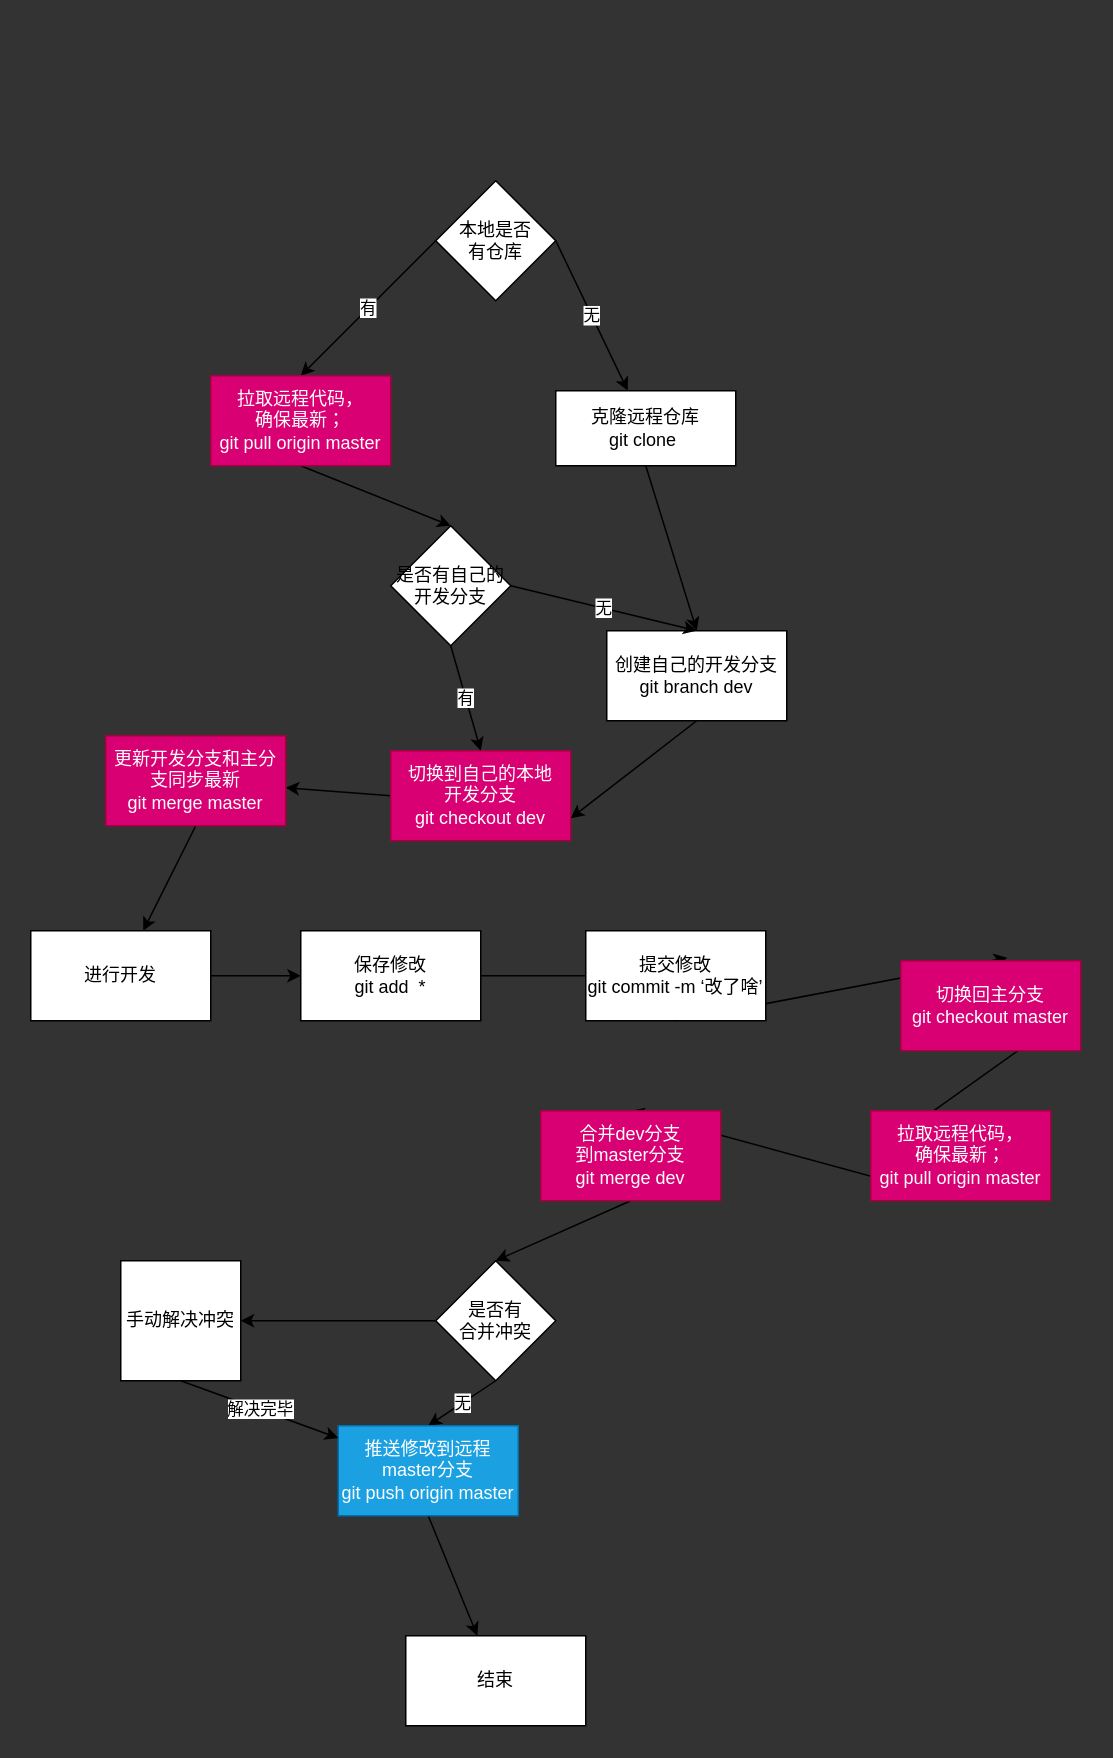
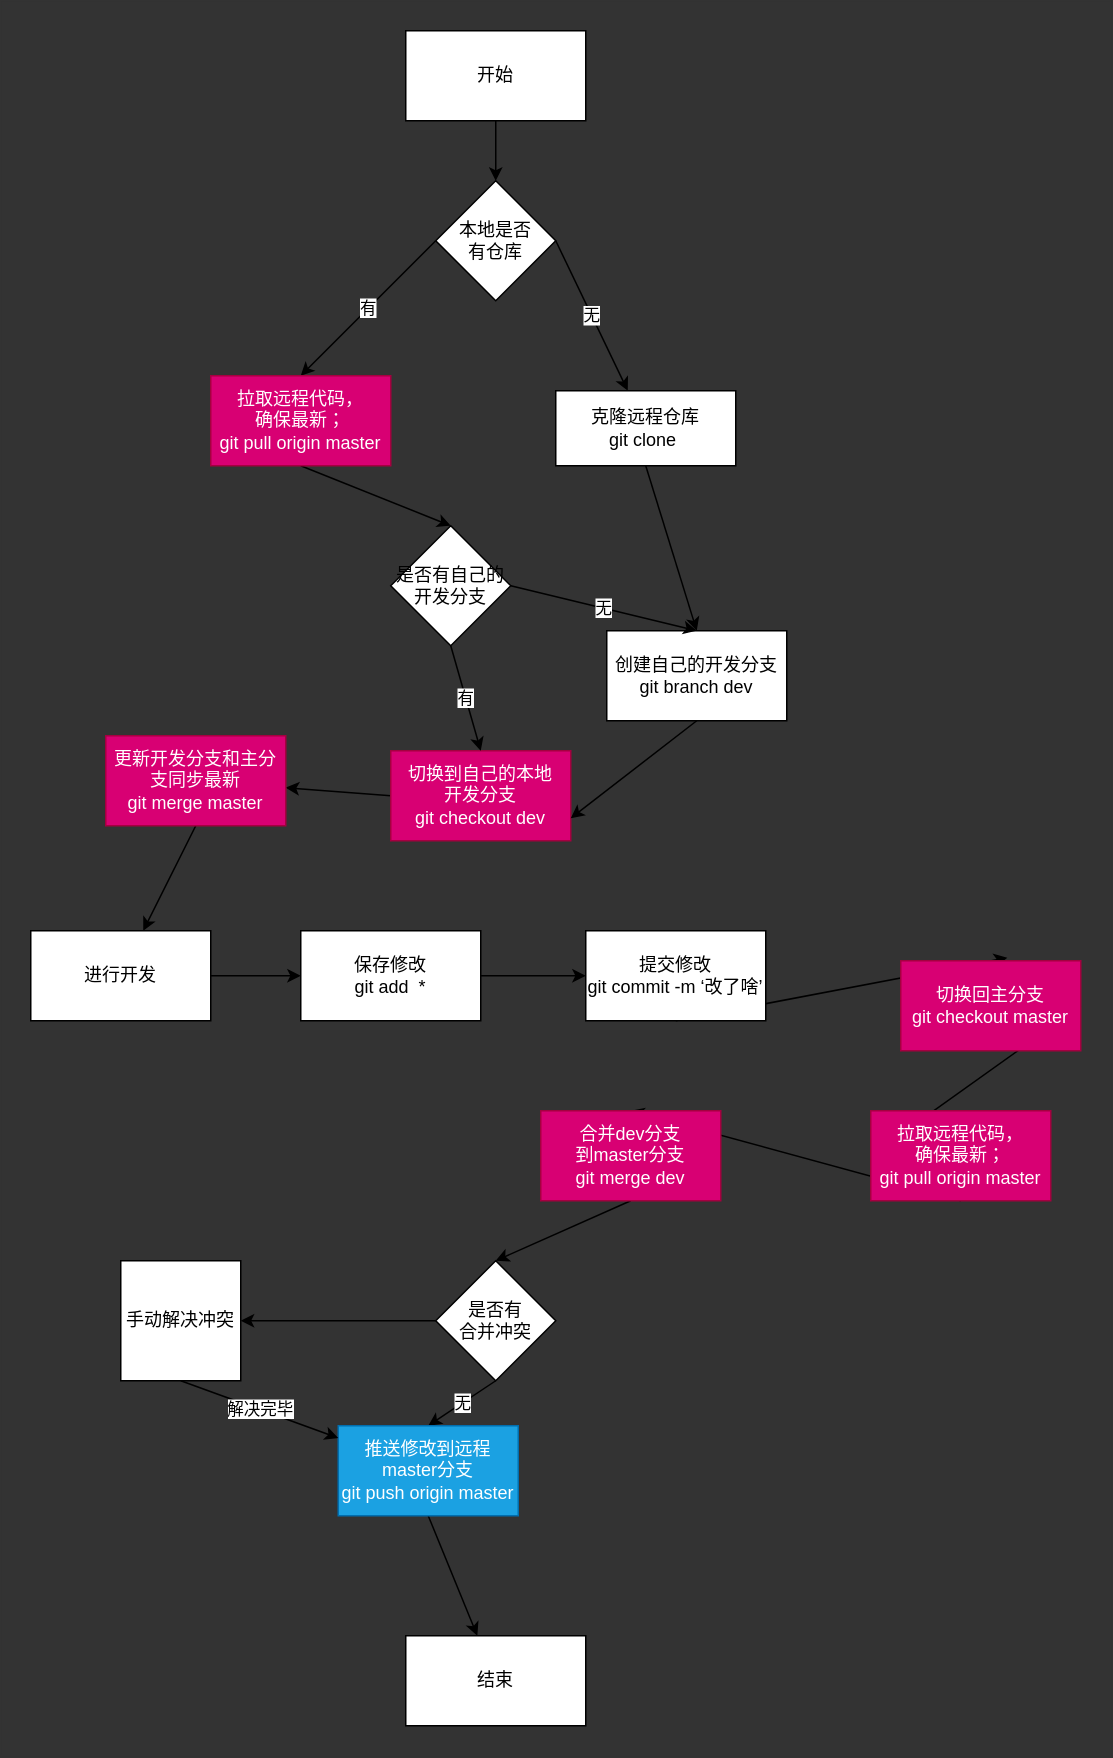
node "开始": added
edge "开始" -> "本地是否 有仓库": added
edge "保存修改 git add *" -- "提交修改 git commit -m ‘改了啥’": arrowhead none -> classic
